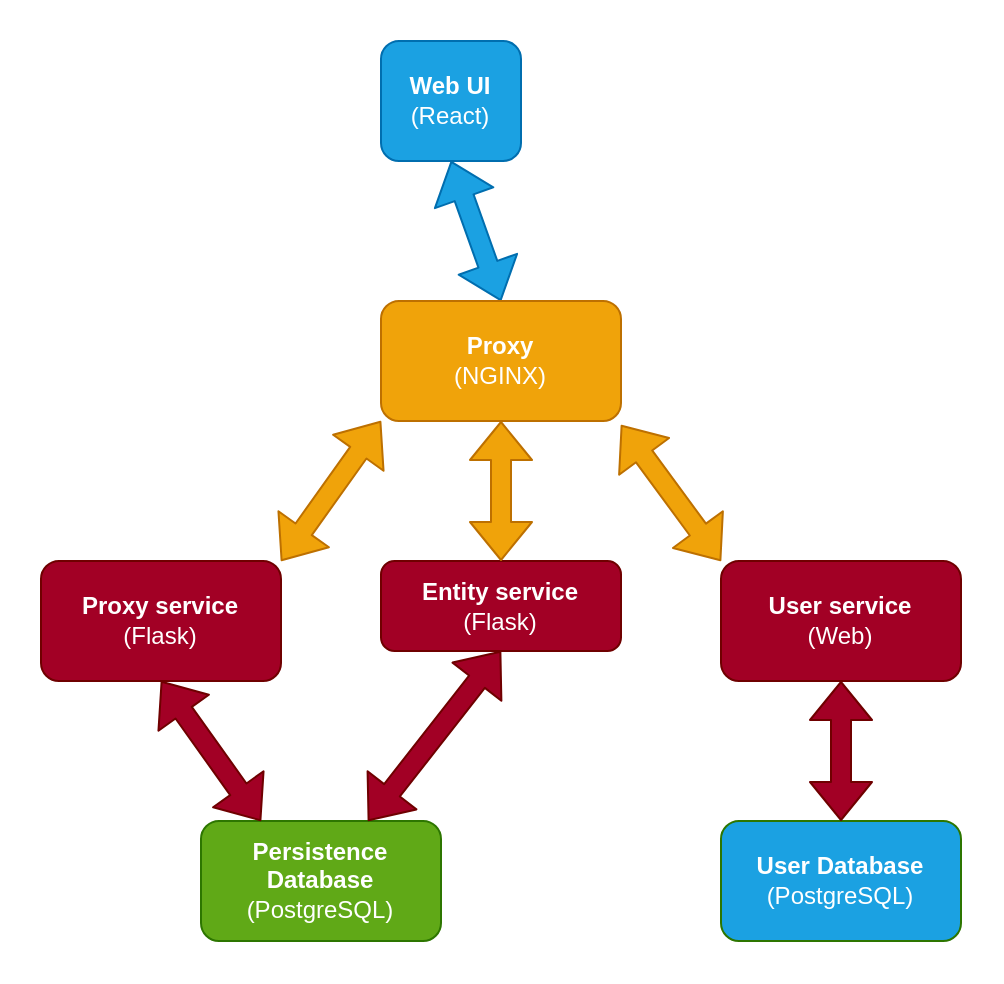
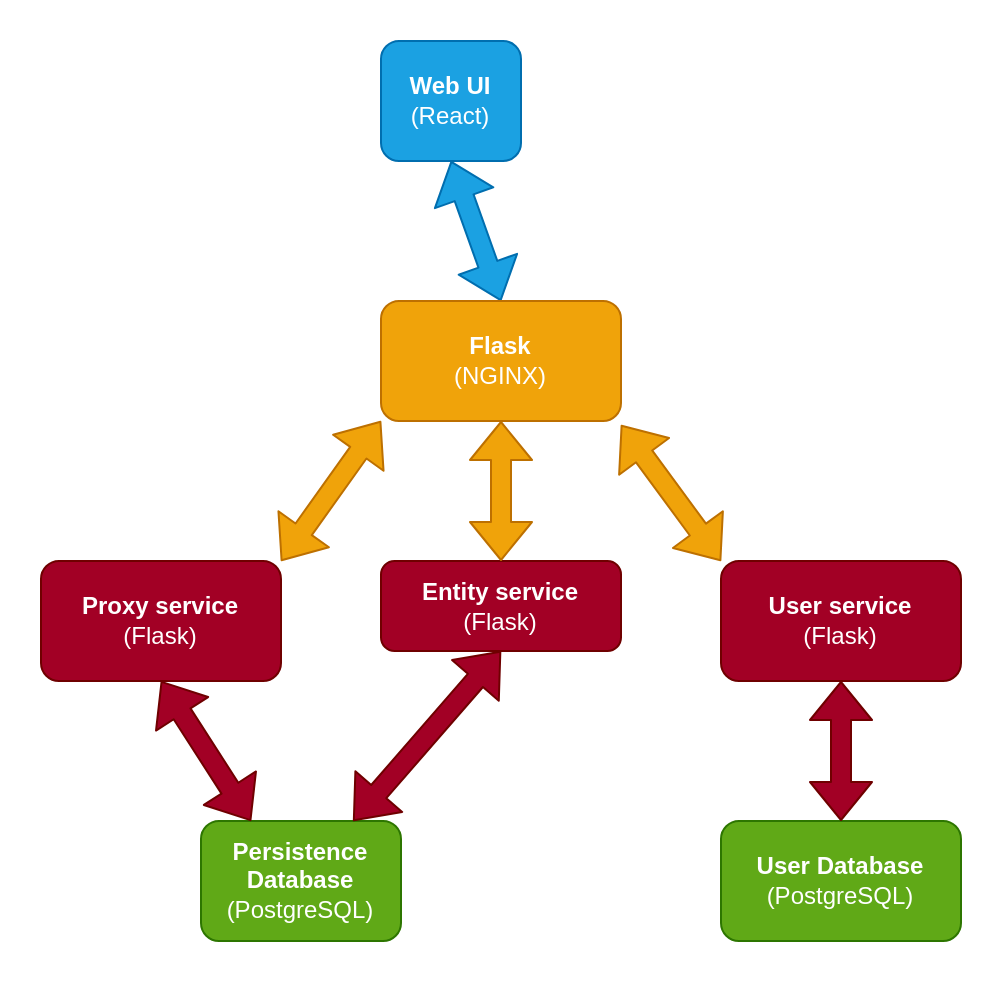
node "Proxy (NGINX)": label "Proxy (NGINX)" -> "Flask (NGINX)"
node "User service (Web)": label "User service (Web)" -> "User service (Flask)"
node "Persistence Database (PostgreSQL)": size 240x120 -> 200x120
node "User Database (PostgreSQL)": fillcolor #1ba1e2 -> #60a917
